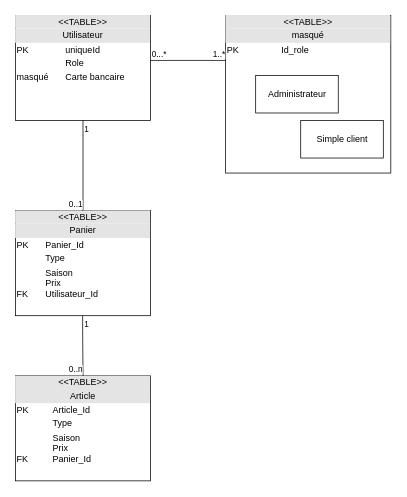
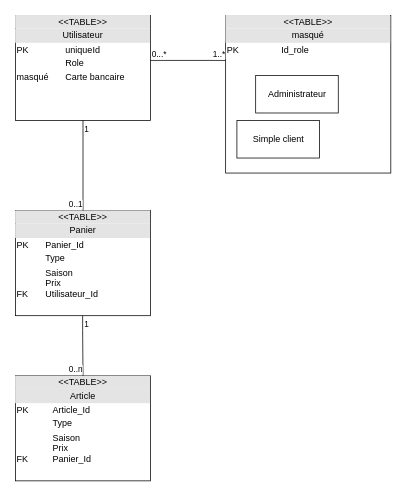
node "Simple client": moved (342, 139) -> (278, 139)
